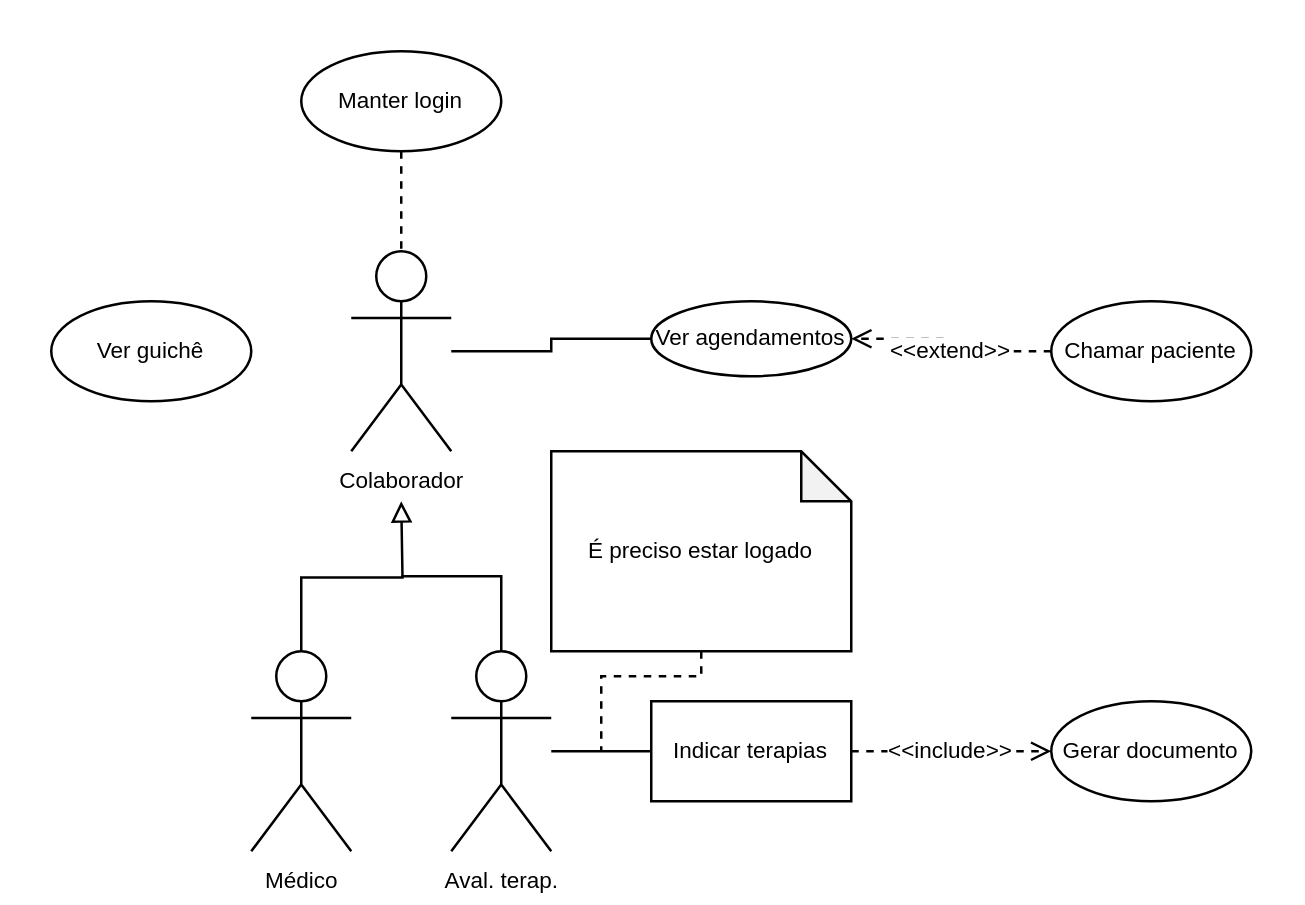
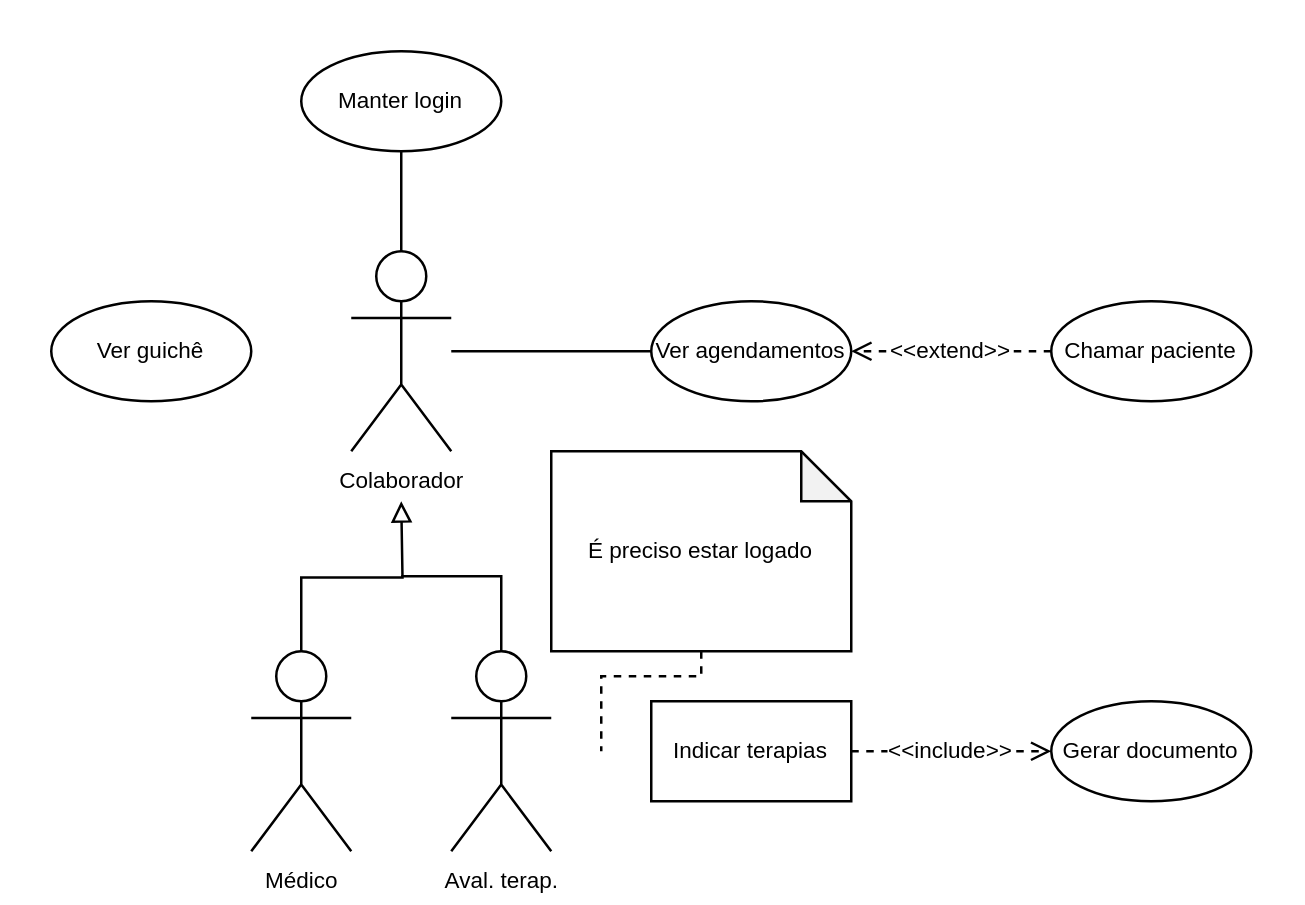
edge "Manter login" -- "Colaborador": style dashed -> solid
node "Ver agendamentos": size 200x75 -> 200x100
edge "Aval. terap." -- "Indicar terapias": removed
